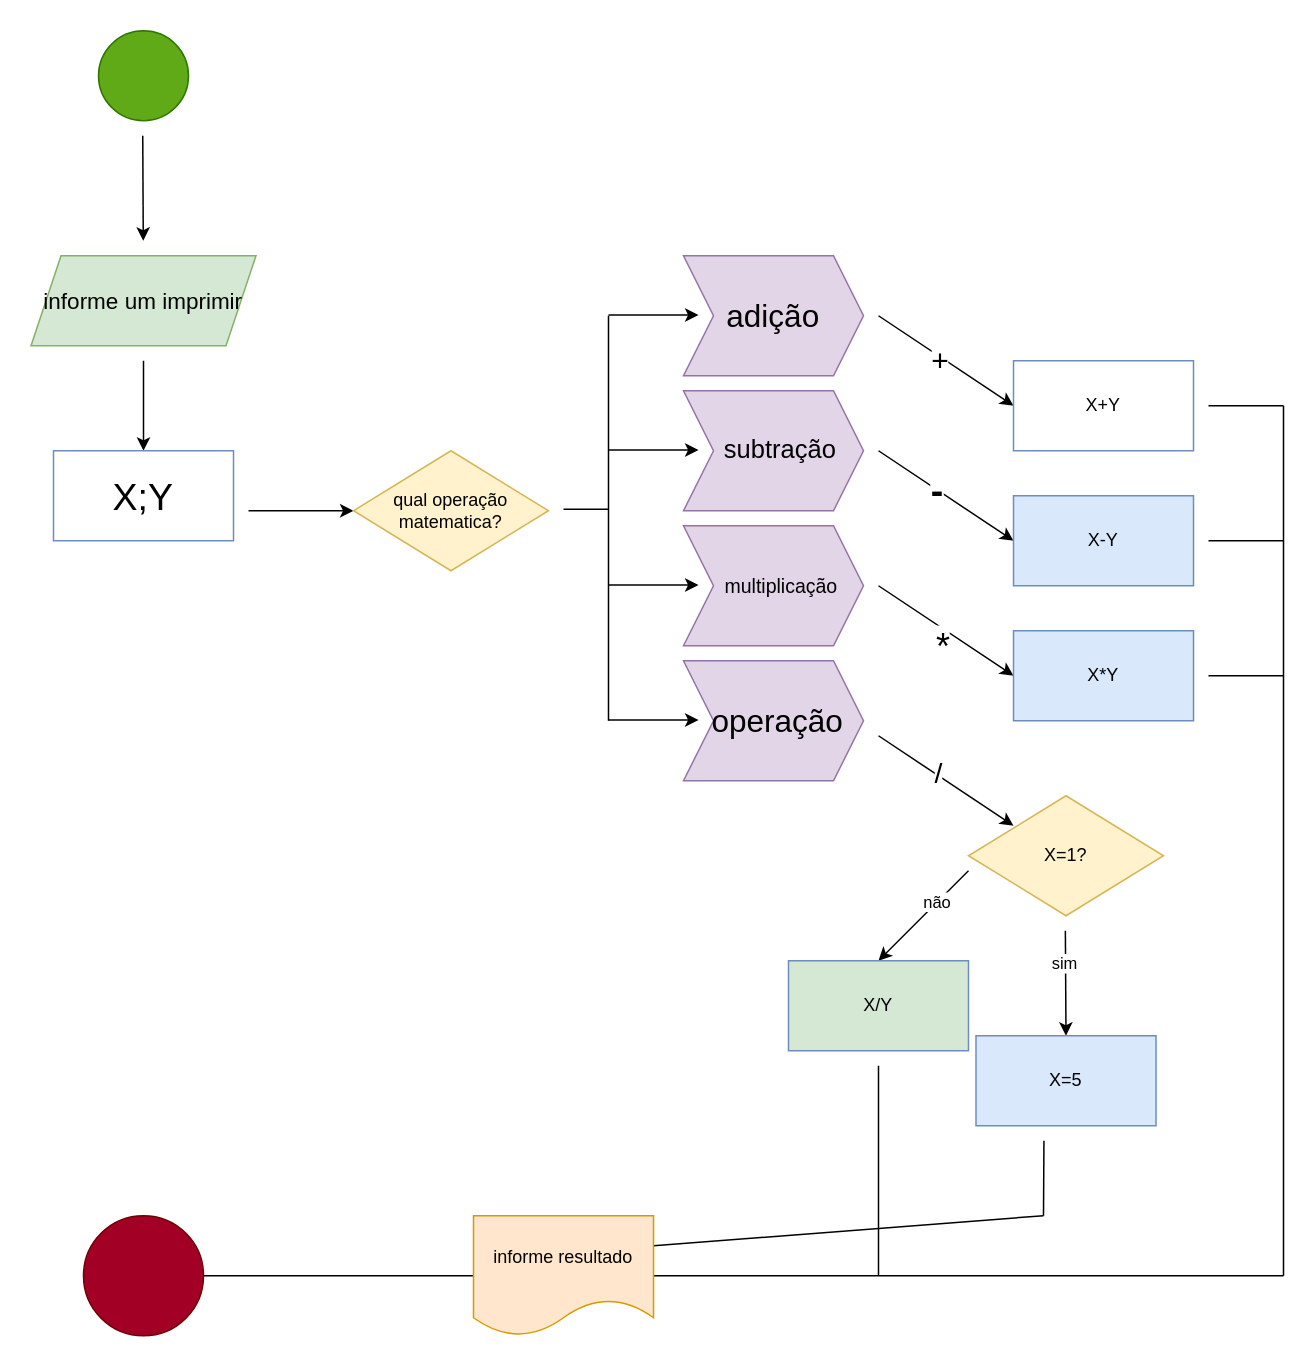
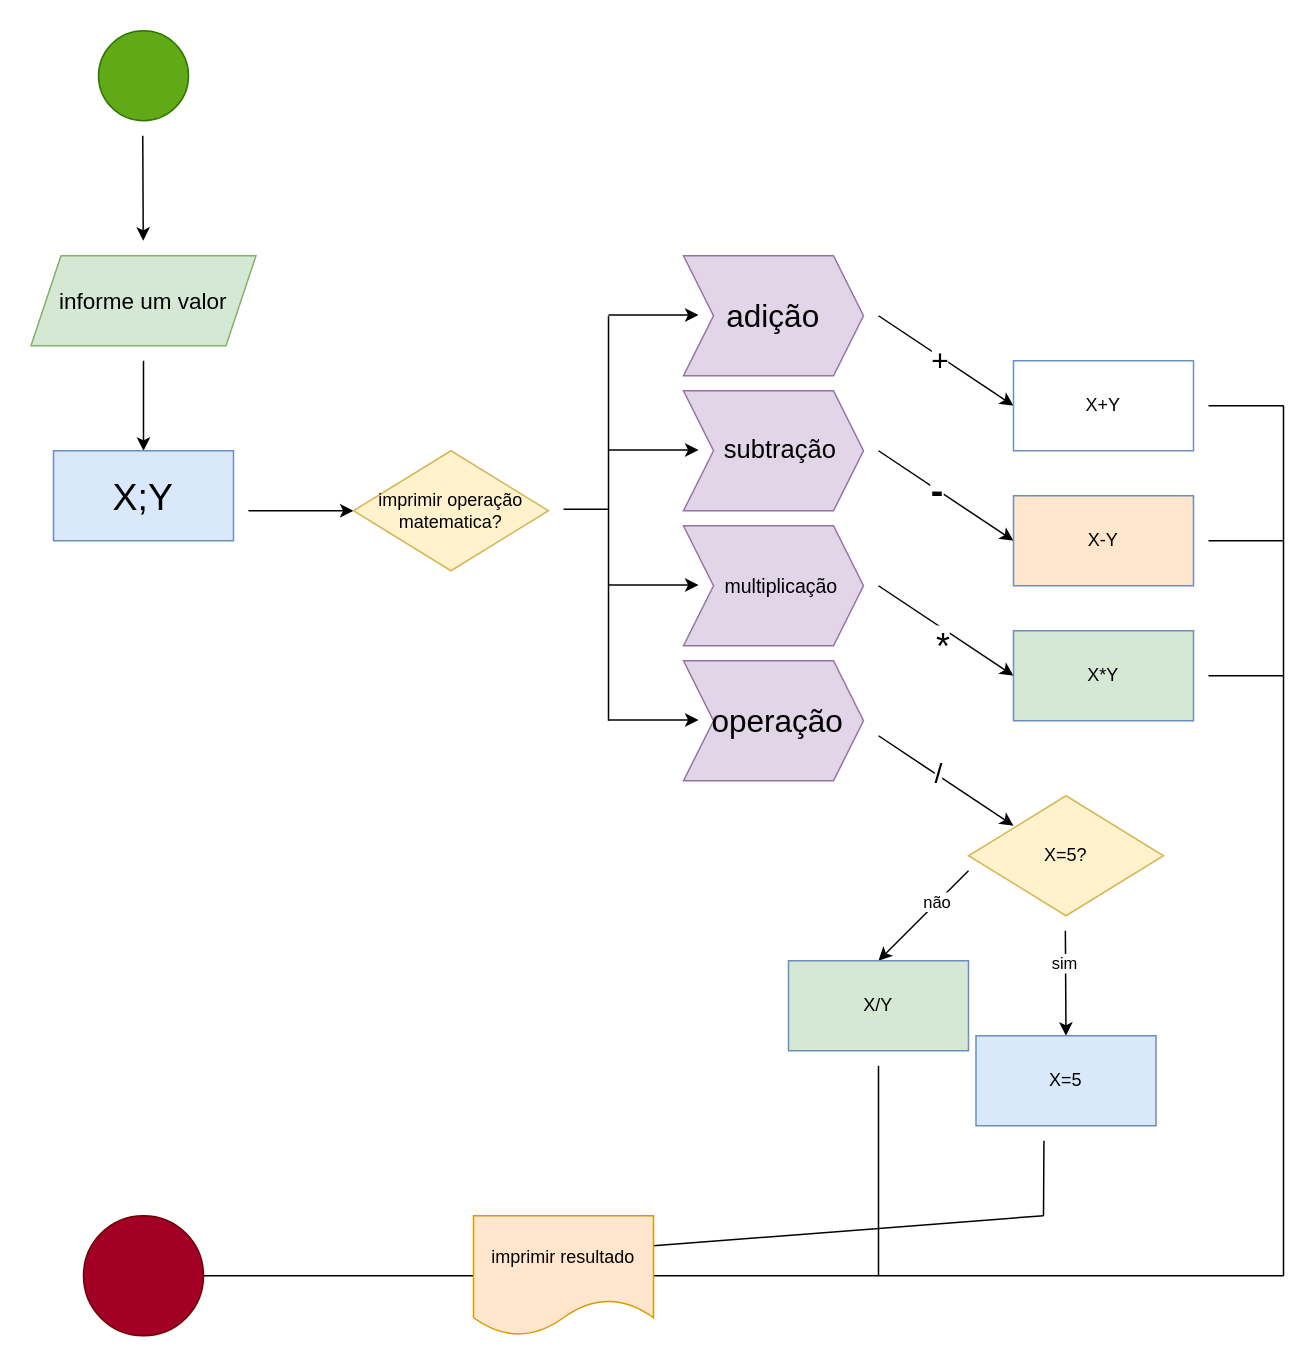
node "informe um imprimir": label "informe um imprimir" -> "informe um valor"
node "X;Y": fillcolor #ffffff -> #dae8fc
node "qual operação matematica?": label "qual operação matematica?" -> "imprimir operação matematica?"
node "X-Y": fillcolor #dae8fc -> #ffe6cc
node "X*Y": fillcolor #dae8fc -> #d5e8d4
node "X=1?": label "X=1?" -> "X=5?"
node "informe resultado": label "informe resultado" -> "imprimir resultado"
